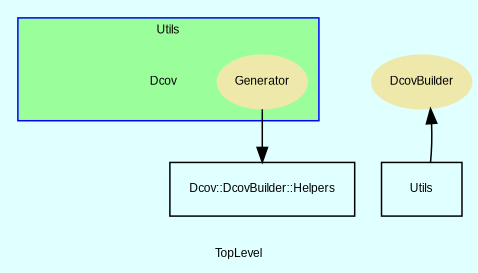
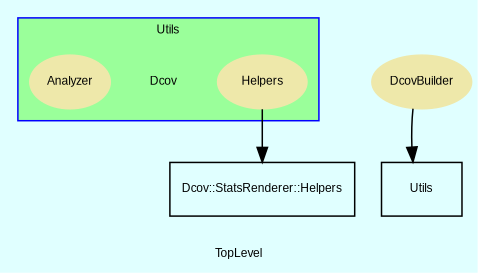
node "Analyzer": added
node "Generator": label "Generator" -> "Helpers"
edge "Utils" -> "DcovBuilder": reversed
node "Dcov::DcovBuilder::Helpers": label "Dcov::DcovBuilder::Helpers" -> "Dcov::StatsRenderer::Helpers"
